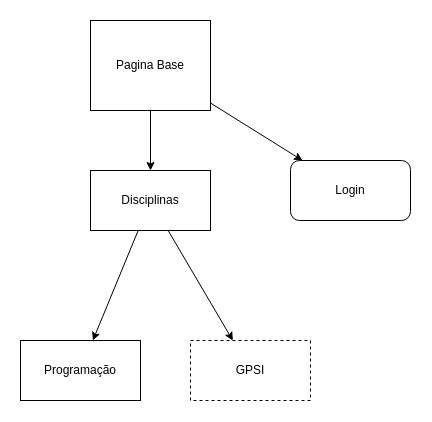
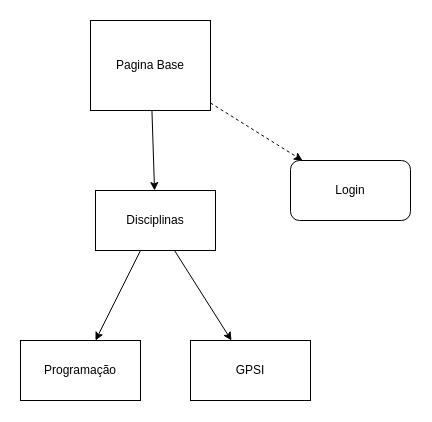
edge "Pagina Base" -> "Login": style solid -> dashed
node "Disciplinas": moved (151, 201) -> (156, 221)
node "GPSI": style dashed -> solid
